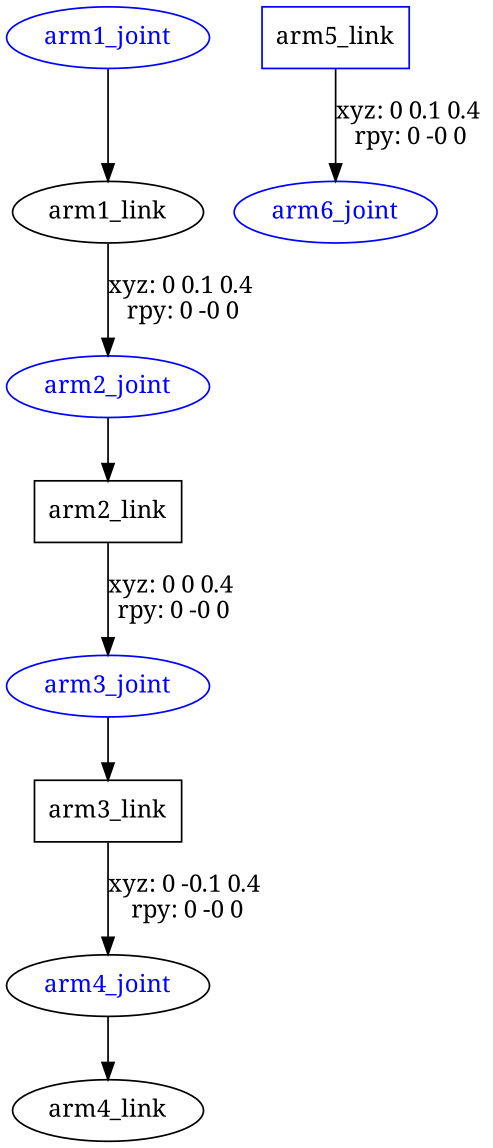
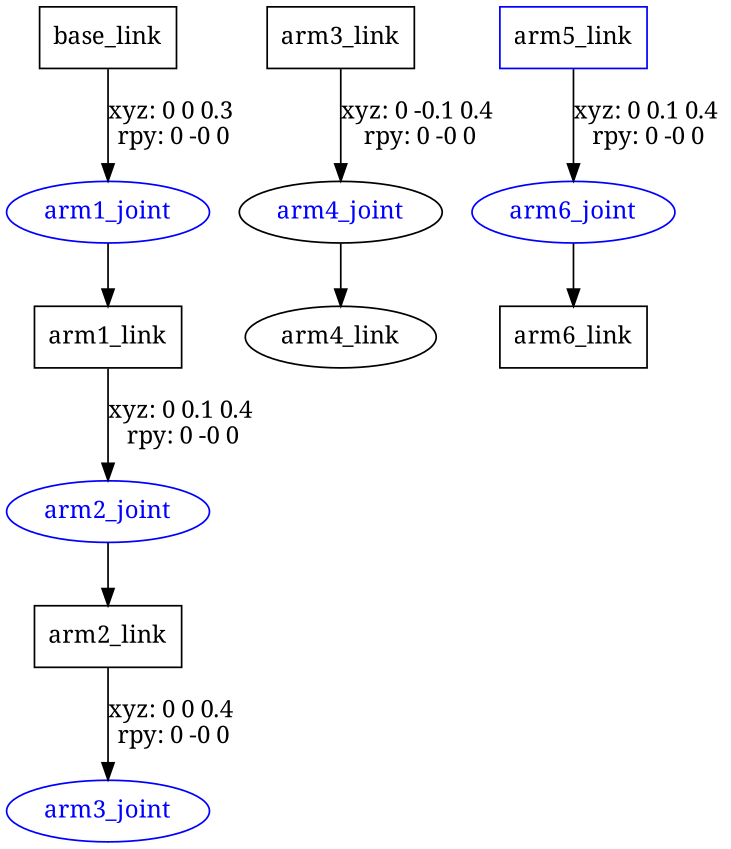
node "base_link": added
node "arm1_link": shape ellipse -> box
node "arm6_link": added
edge "arm3_joint" -> "arm3_link": removed
